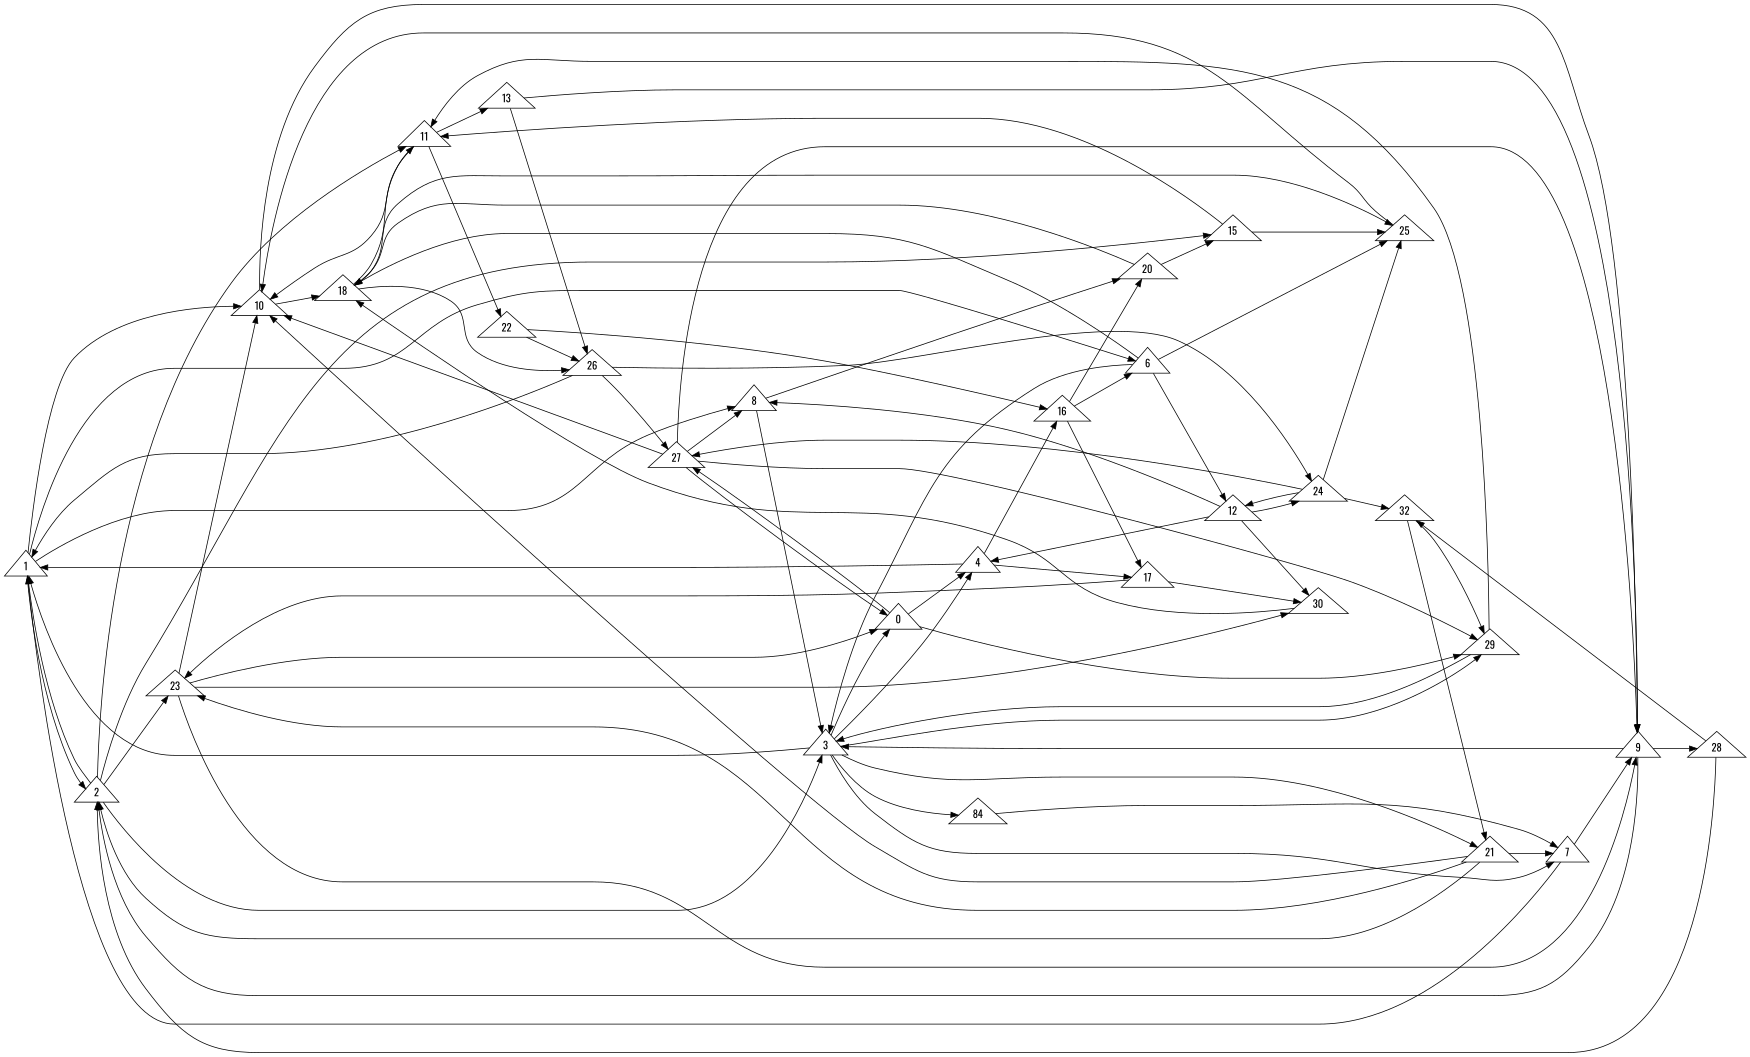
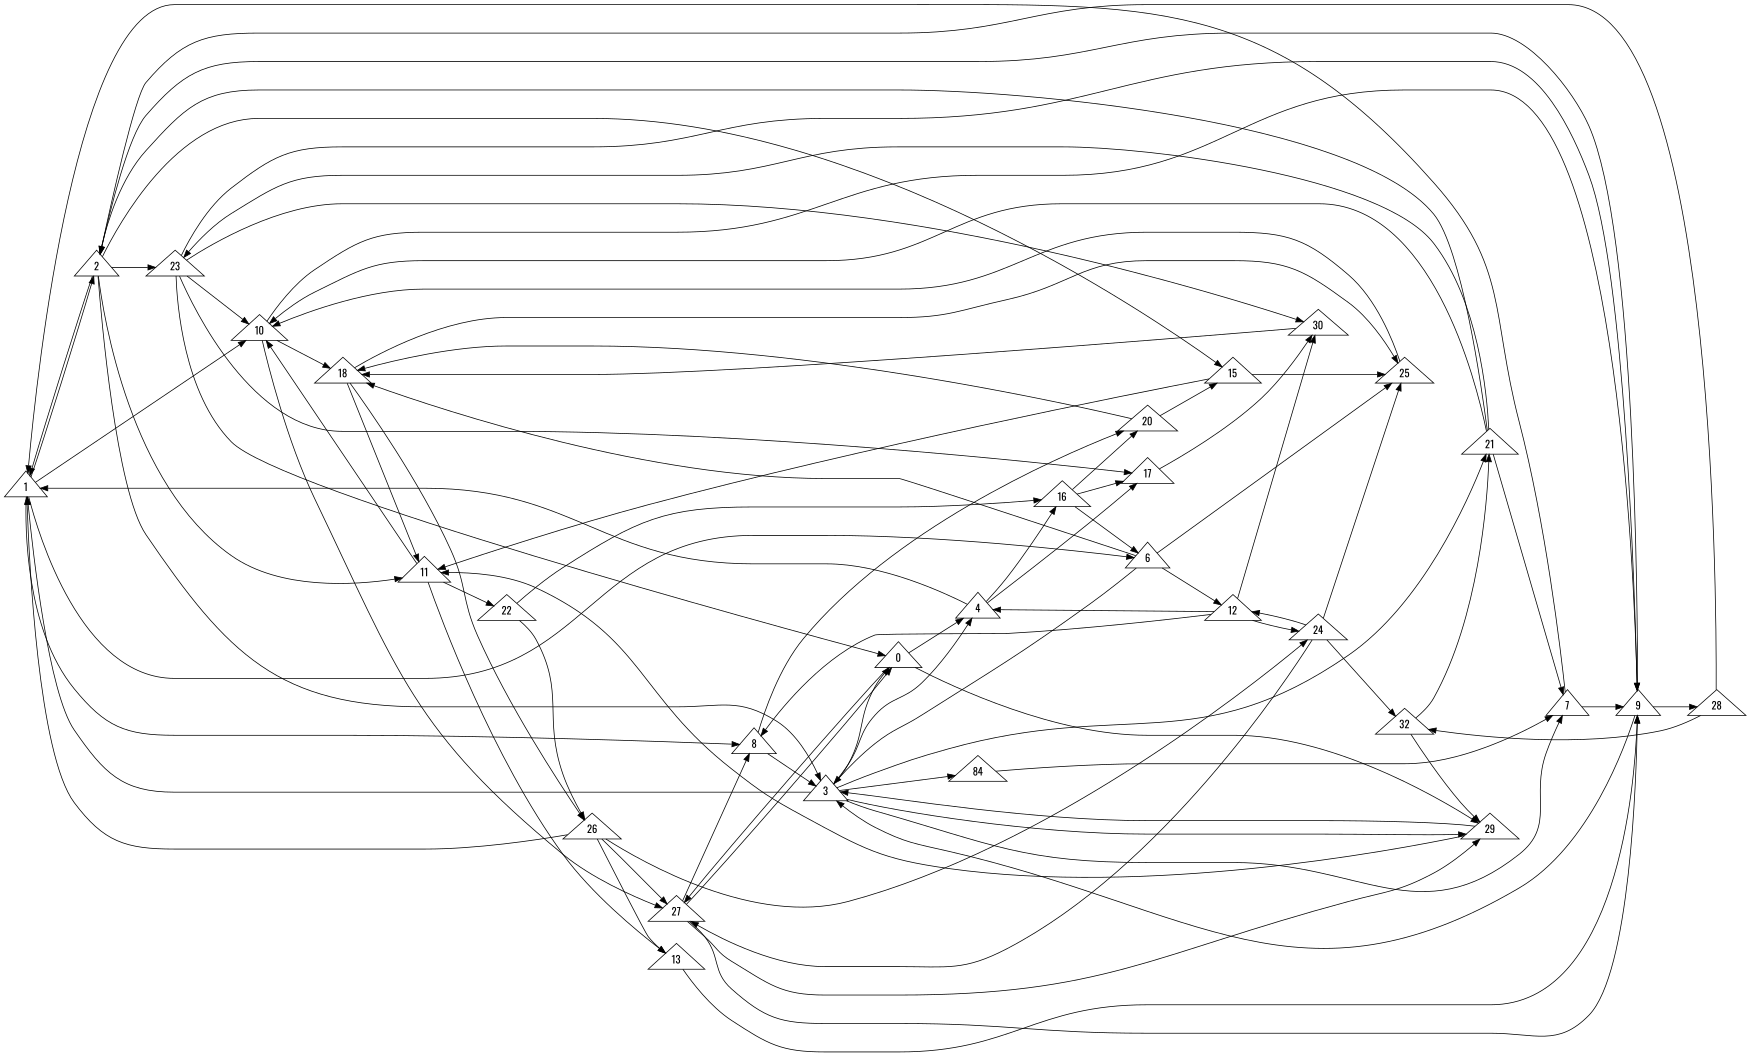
edge "13" -> "26": reversed
edge "27" -> "10": reversed
edge "17" -> "23": reversed
